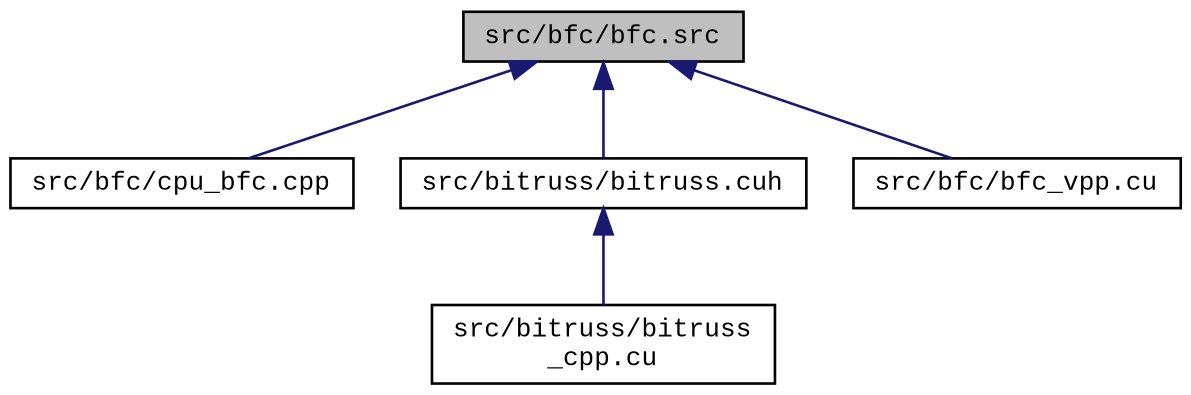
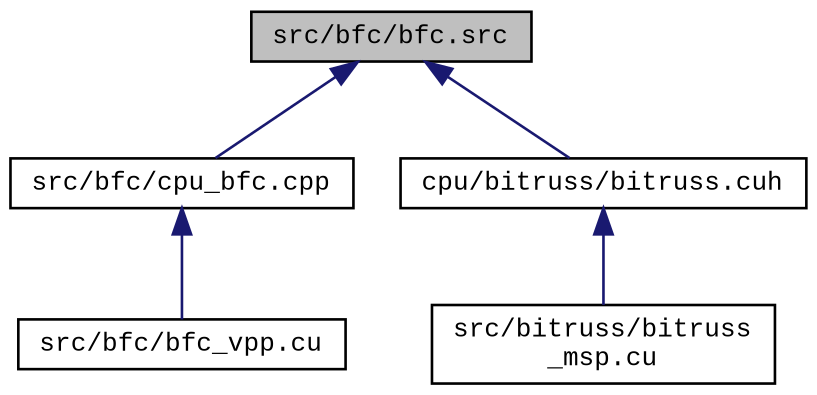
edge "src/bfc/bfc_vpp.cu" -> "src/bfc/bfc.src": now "src/bfc/bfc_vpp.cu" -> "src/bfc/cpu_bfc.cpp"
node "src/bitruss/bitruss.cuh": label "src/bitruss/bitruss.cuh" -> "cpu/bitruss/bitruss.cuh"
node "src/bitruss/bitruss _cpp.cu": label "src/bitruss/bitruss _cpp.cu" -> "src/bitruss/bitruss _msp.cu"
